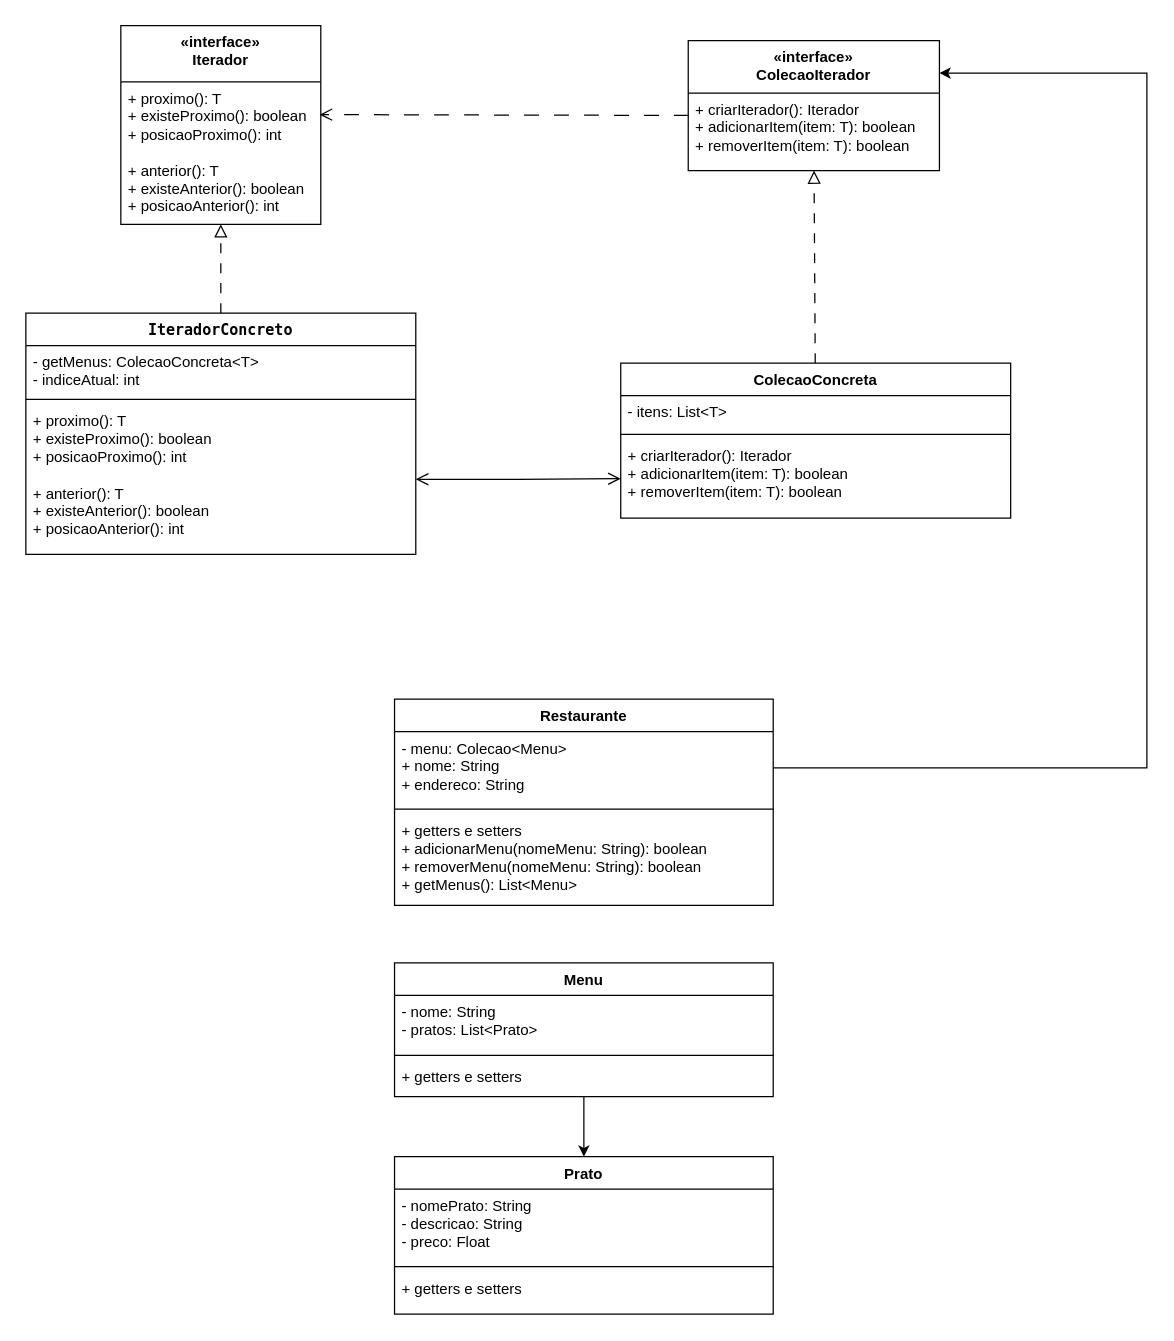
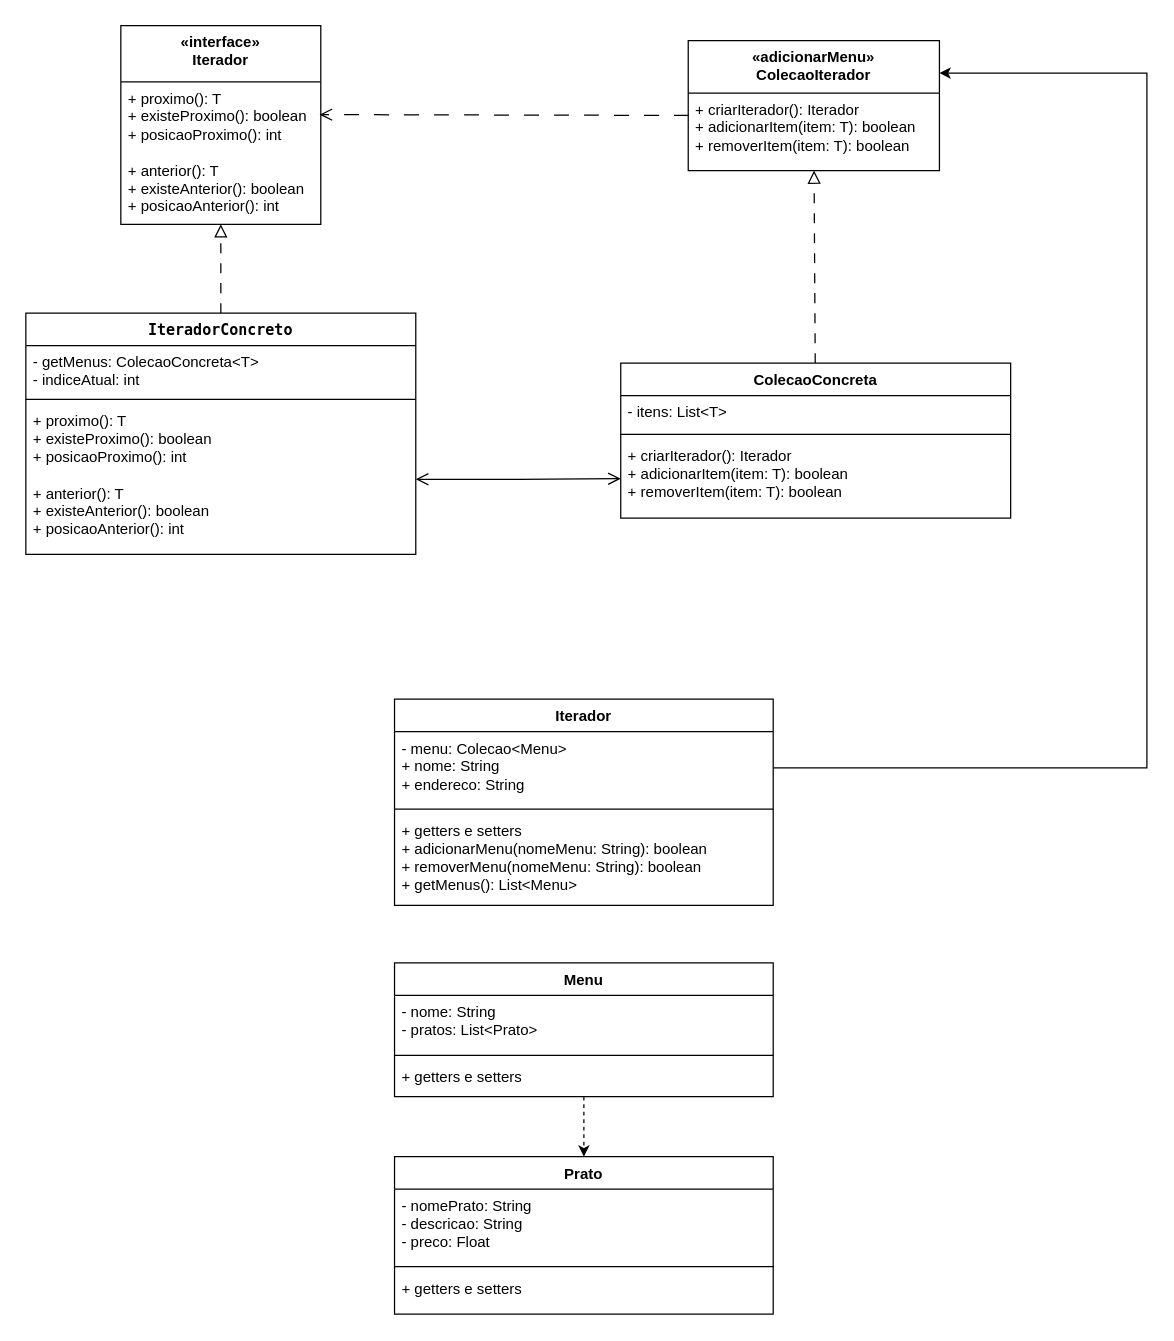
node "«interface» ColecaoIterador": label "«interface» ColecaoIterador" -> "«adicionarMenu» ColecaoIterador"
node "Restaurante": label "Restaurante" -> "Iterador"
edge "Menu" -> "Prato": style solid -> dashed
